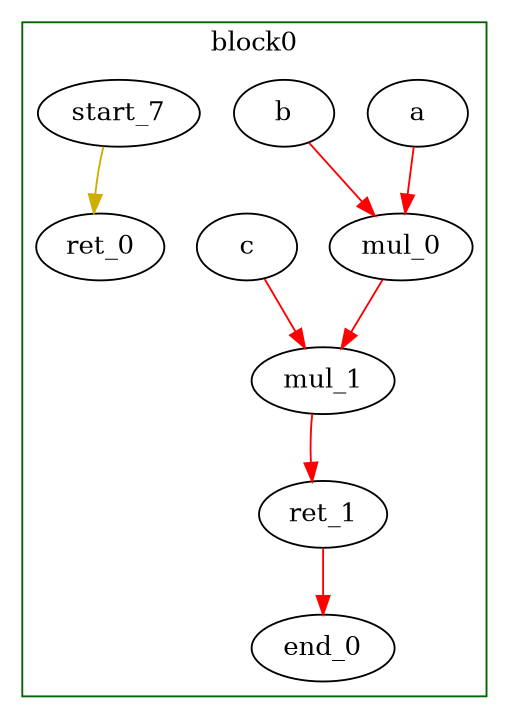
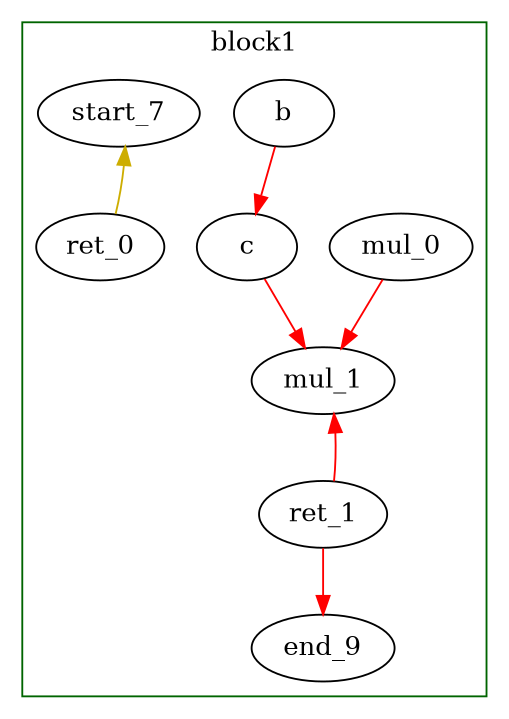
cluster "block0": label "block0" -> "block1"
node "a": removed
edge "start_7" -> "ret_0": reversed
edge "b" -> "mul_0": now "b" -> "c"
edge "mul_1" -> "ret_1": reversed
node "end_0": label "end_0" -> "end_9"
